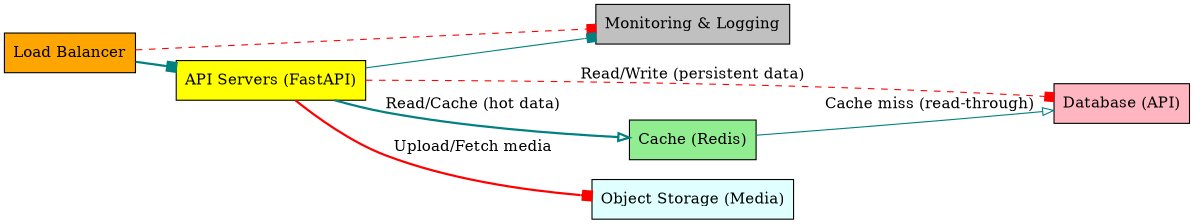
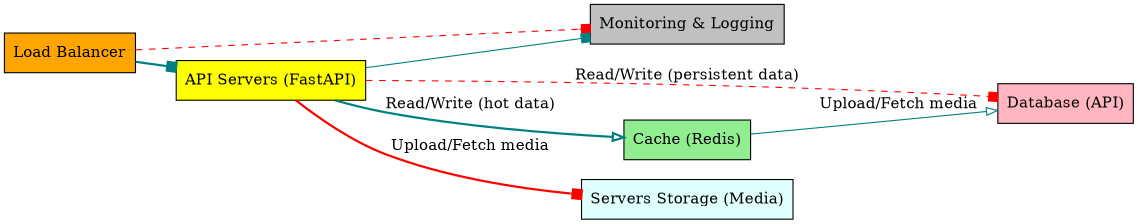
edge "API Servers (FastAPI)" -> "Cache (Redis)": label "Read/Cache (hot data)" -> "Read/Write (hot data)"
edge "Cache (Redis)" -> "Database (API)": label "Cache miss (read-through)" -> "Upload/Fetch media"
node "Object Storage (Media)": label "Object Storage (Media)" -> "Servers Storage (Media)"
